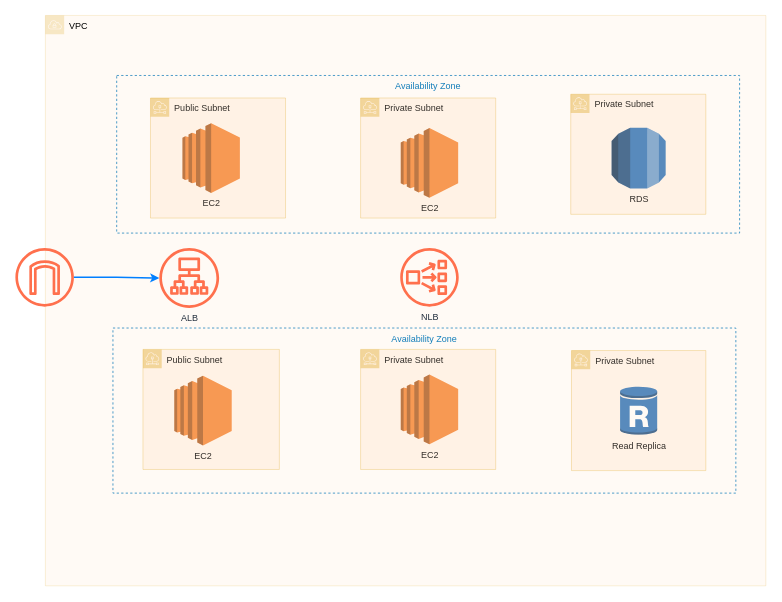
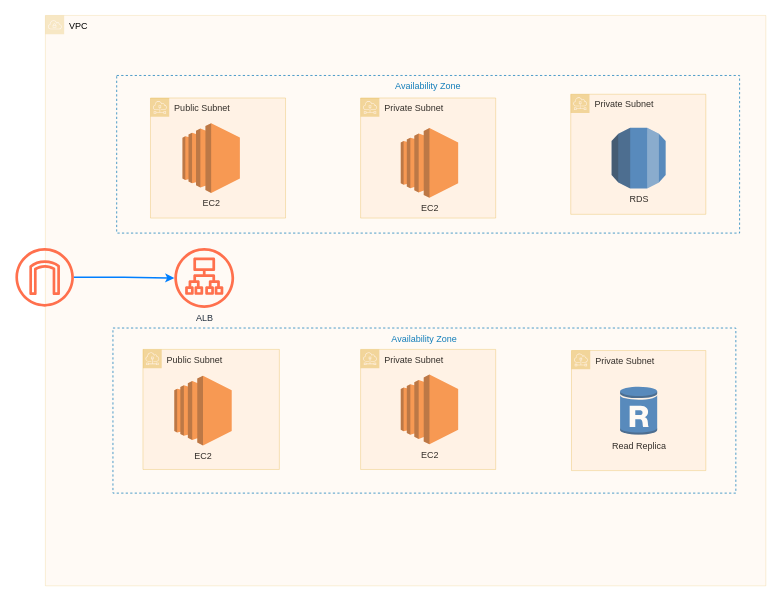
node "NLB": removed
node "ALB": moved (189, 278) -> (204, 278)
